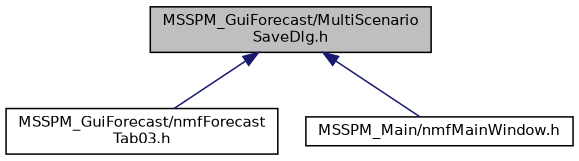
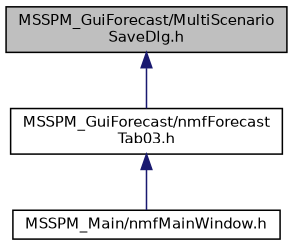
edge "MSSPM_Main/nmfMainWindow.h" -> "MSSPM_GuiForecast/MultiScenario SaveDlg.h": now "MSSPM_Main/nmfMainWindow.h" -> "MSSPM_GuiForecast/nmfForecast Tab03.h"
